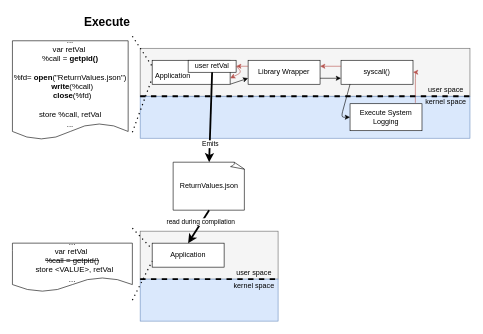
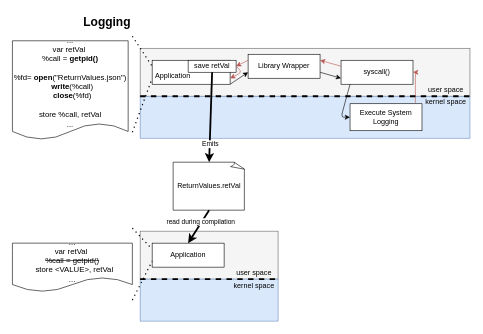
node "Execute": label "Execute" -> "Logging"
node "user retVal": label "user retVal" -> "save retVal"
node "Library Wrapper": moved (284, 72) -> (284, 66)
node "ReturnValues.json": label "ReturnValues.json" -> "ReturnValues.retVal"
